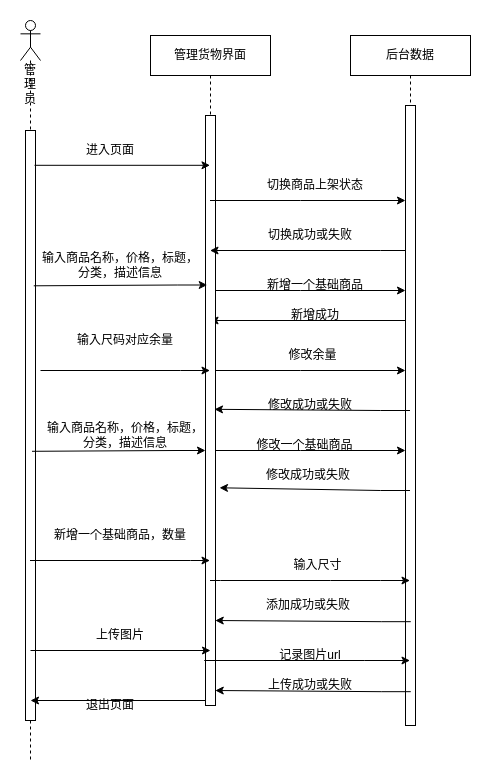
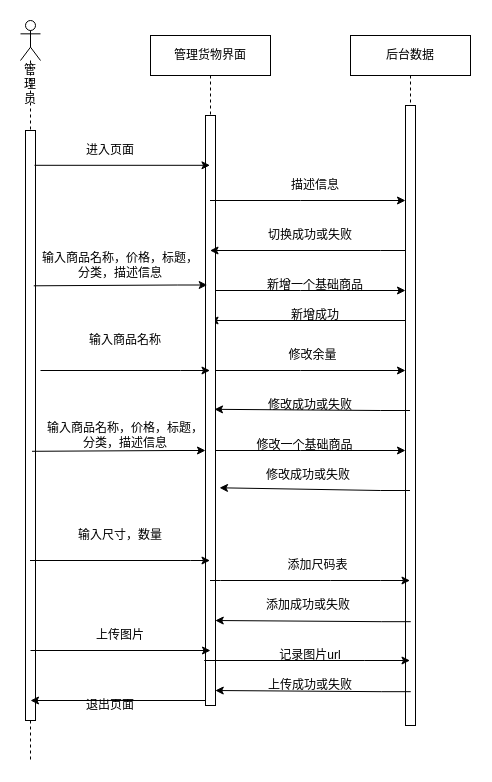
node "切换商品上架状态": label "切换商品上架状态" -> "描述信息"
node "输入尺码对应余量": label "输入尺码对应余量" -> "输入商品名称"
node "新增一个基础商品，数量": label "新增一个基础商品，数量" -> "输入尺寸，数量"
node "输入尺寸": label "输入尺寸" -> "添加尺码表"
